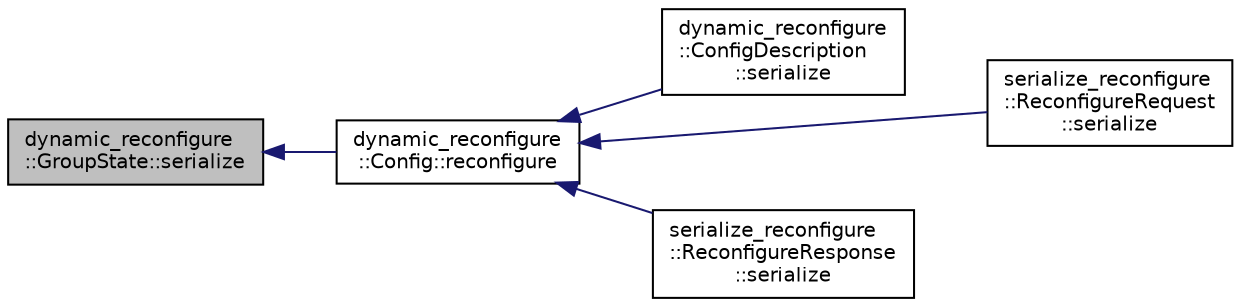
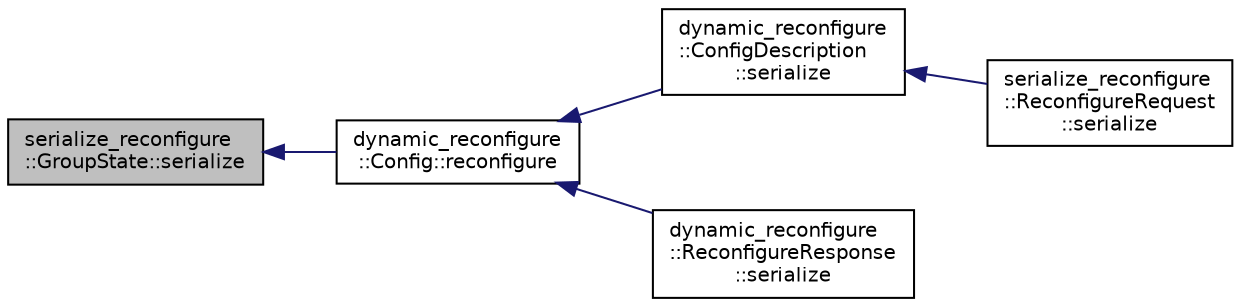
edge "serialize_reconfigure ::ReconfigureRequest ::serialize" -> "dynamic_reconfigure ::Config::reconfigure": now "serialize_reconfigure ::ReconfigureRequest ::serialize" -> "dynamic_reconfigure ::ConfigDescription ::serialize"
node "dynamic_reconfigure ::GroupState::serialize": label "dynamic_reconfigure ::GroupState::serialize" -> "serialize_reconfigure ::GroupState::serialize"
node "serialize_reconfigure ::ReconfigureResponse ::serialize": label "serialize_reconfigure ::ReconfigureResponse ::serialize" -> "dynamic_reconfigure ::ReconfigureResponse ::serialize"
